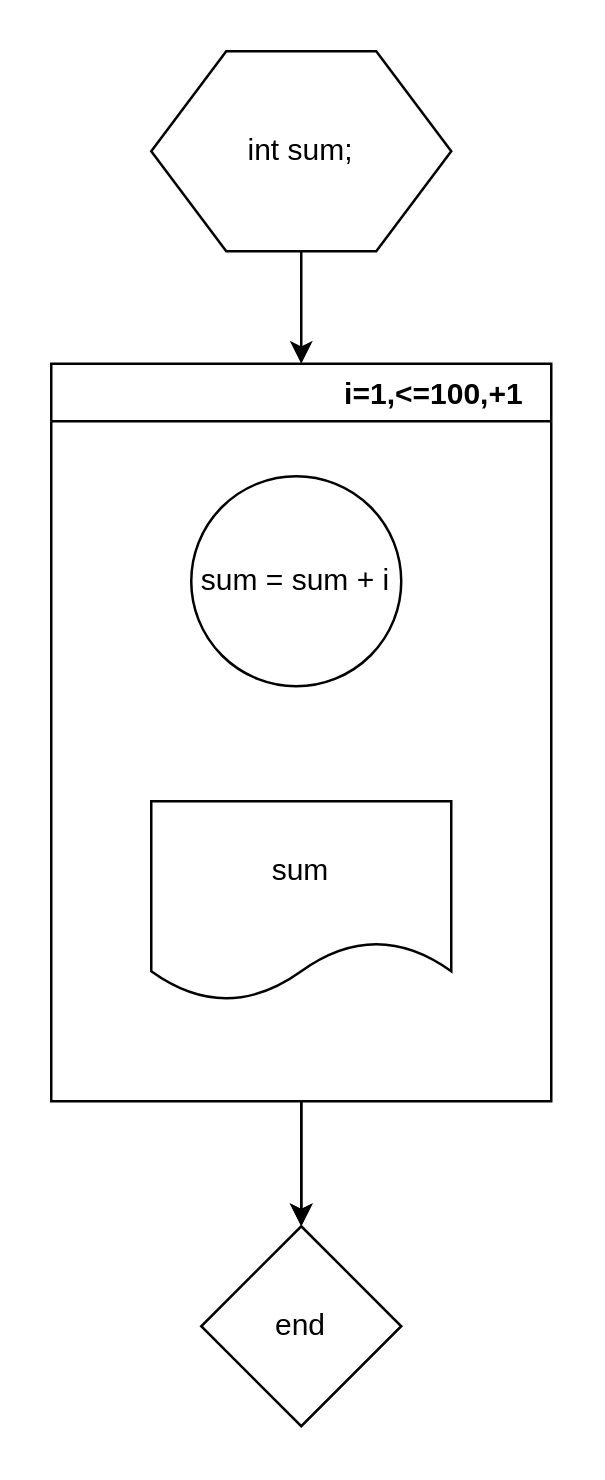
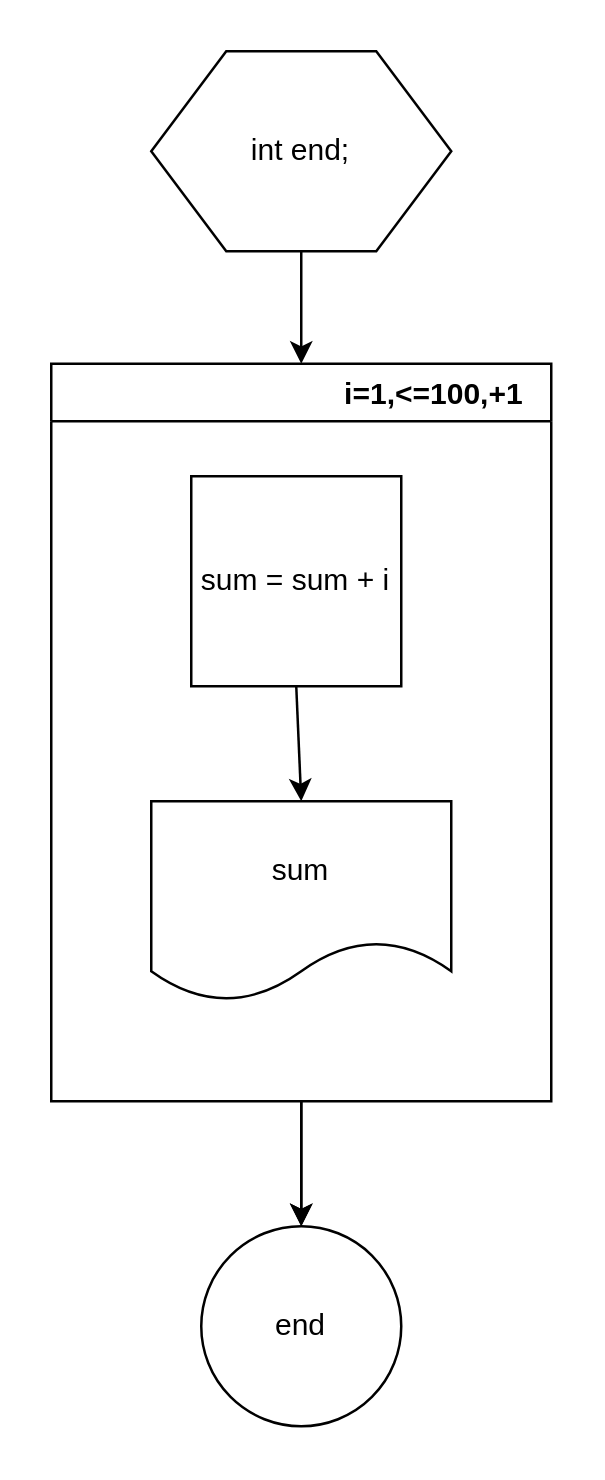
node "int sum;": label "int sum;" -> "int end;"
node "sum = sum + i": shape ellipse -> rectangle
edge "sum = sum + i" -> "sum": added
node "end": shape diamond -> ellipse
